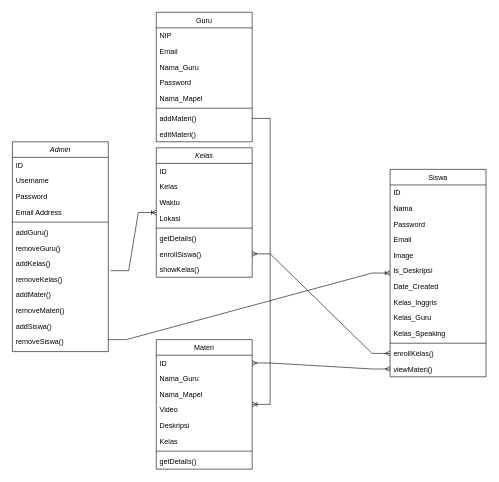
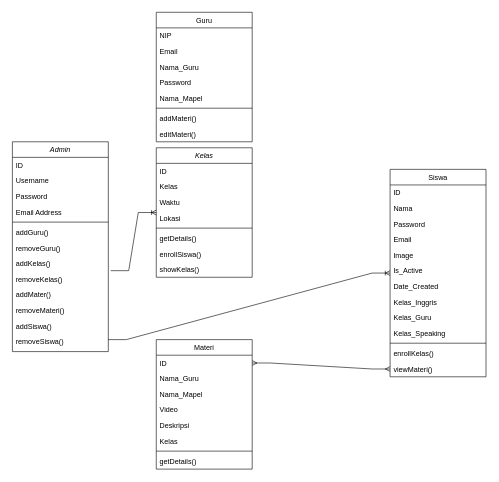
node "Is_Deskripsi": label "Is_Deskripsi" -> "Is_Active"
edge "enrollSiswa()" -- "enrollKelas()": removed
edge "addMateri()" -> "Materi": removed
